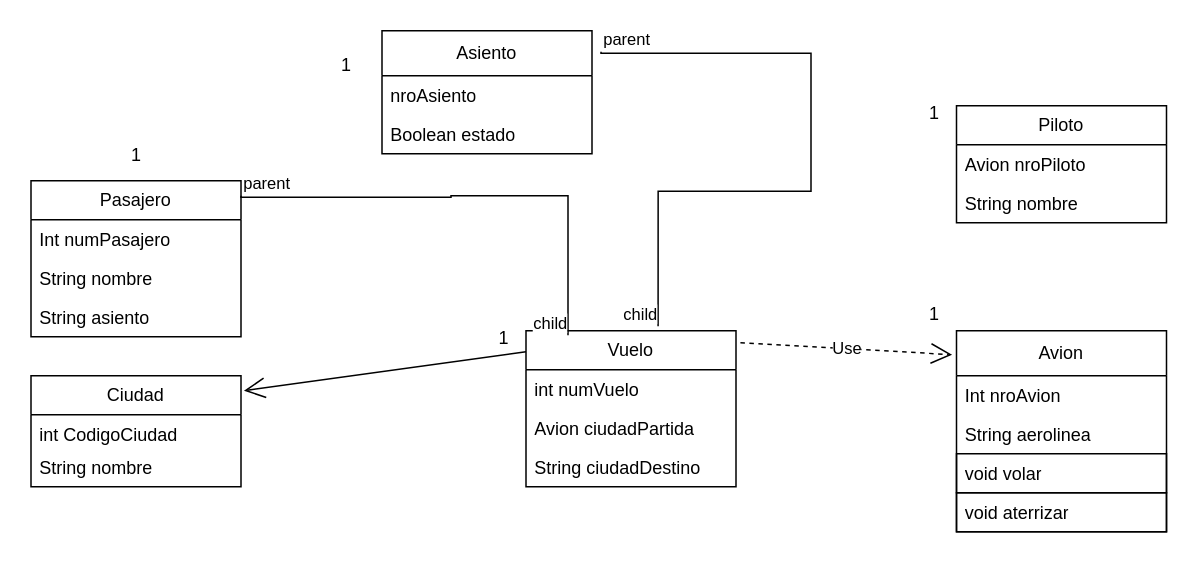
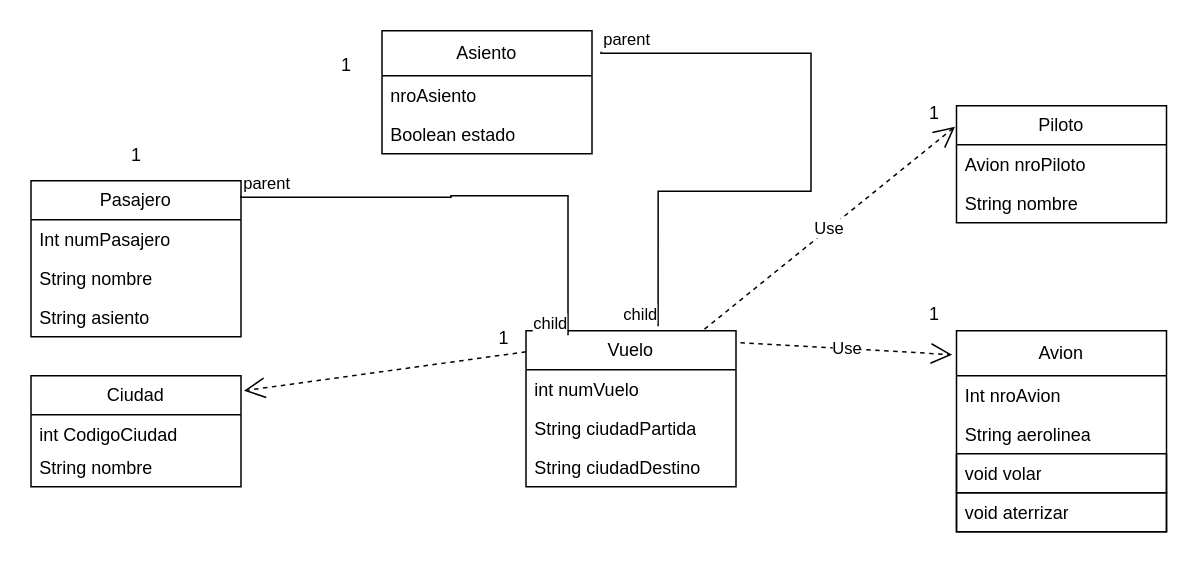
edge "Vuelo" -> "Piloto": added, label "Use"
edge "Vuelo" -> "Ciudad": style solid -> dashed
node "Avion ciudadPartida": label "Avion ciudadPartida" -> "String ciudadPartida"
